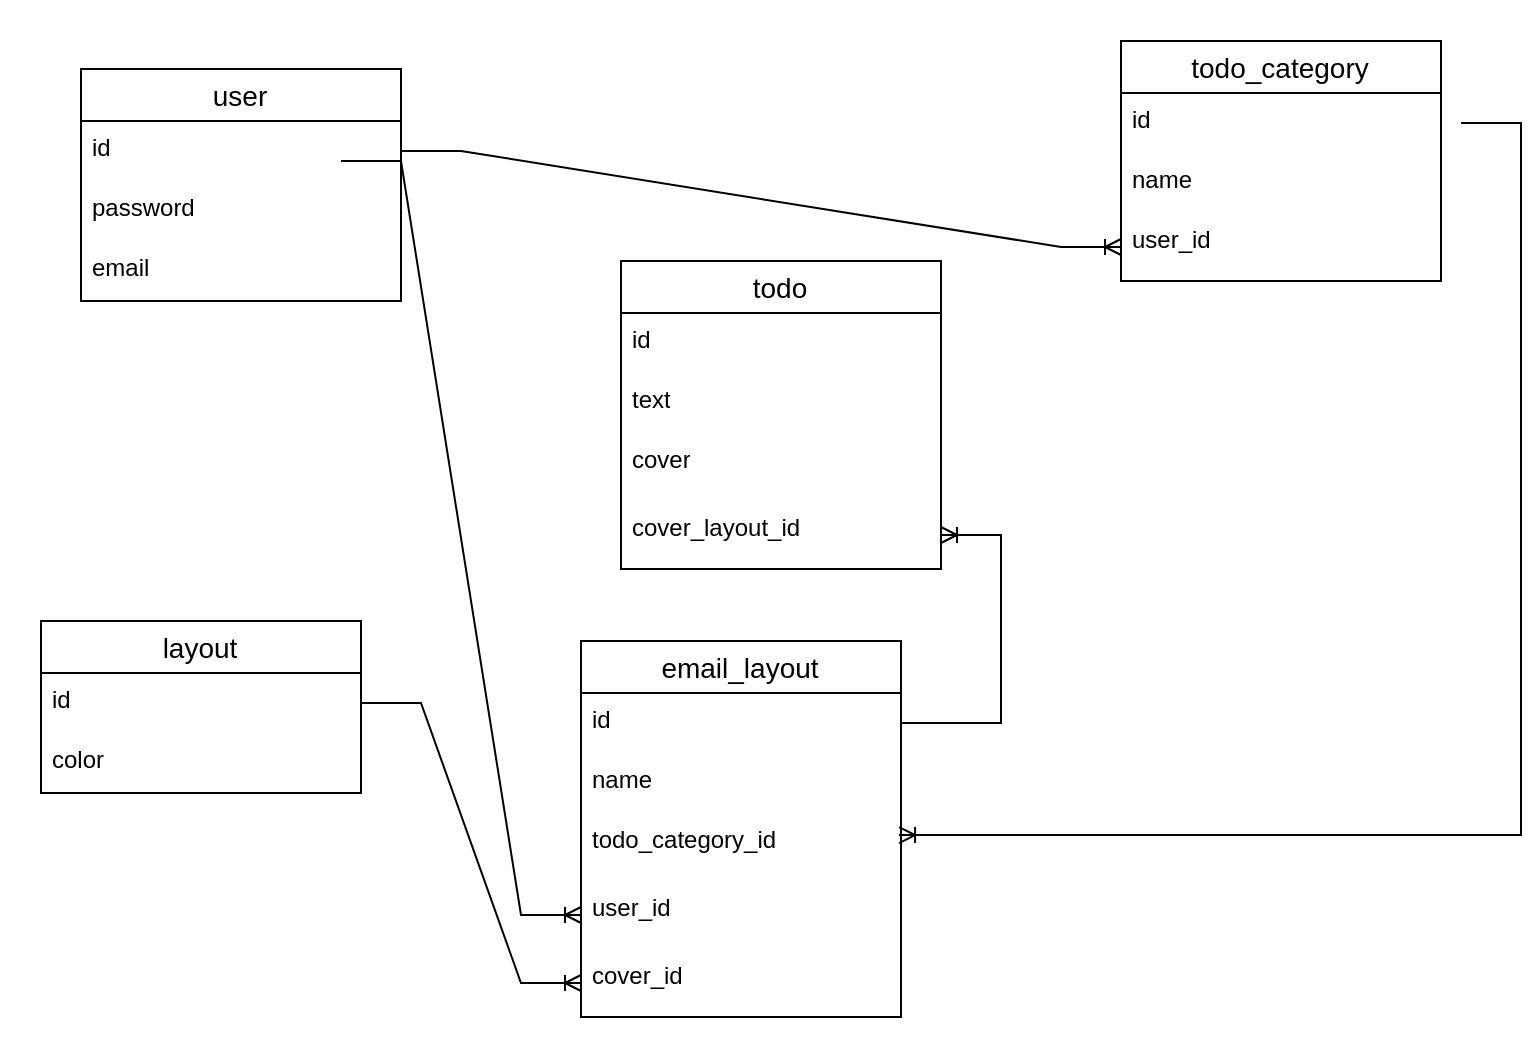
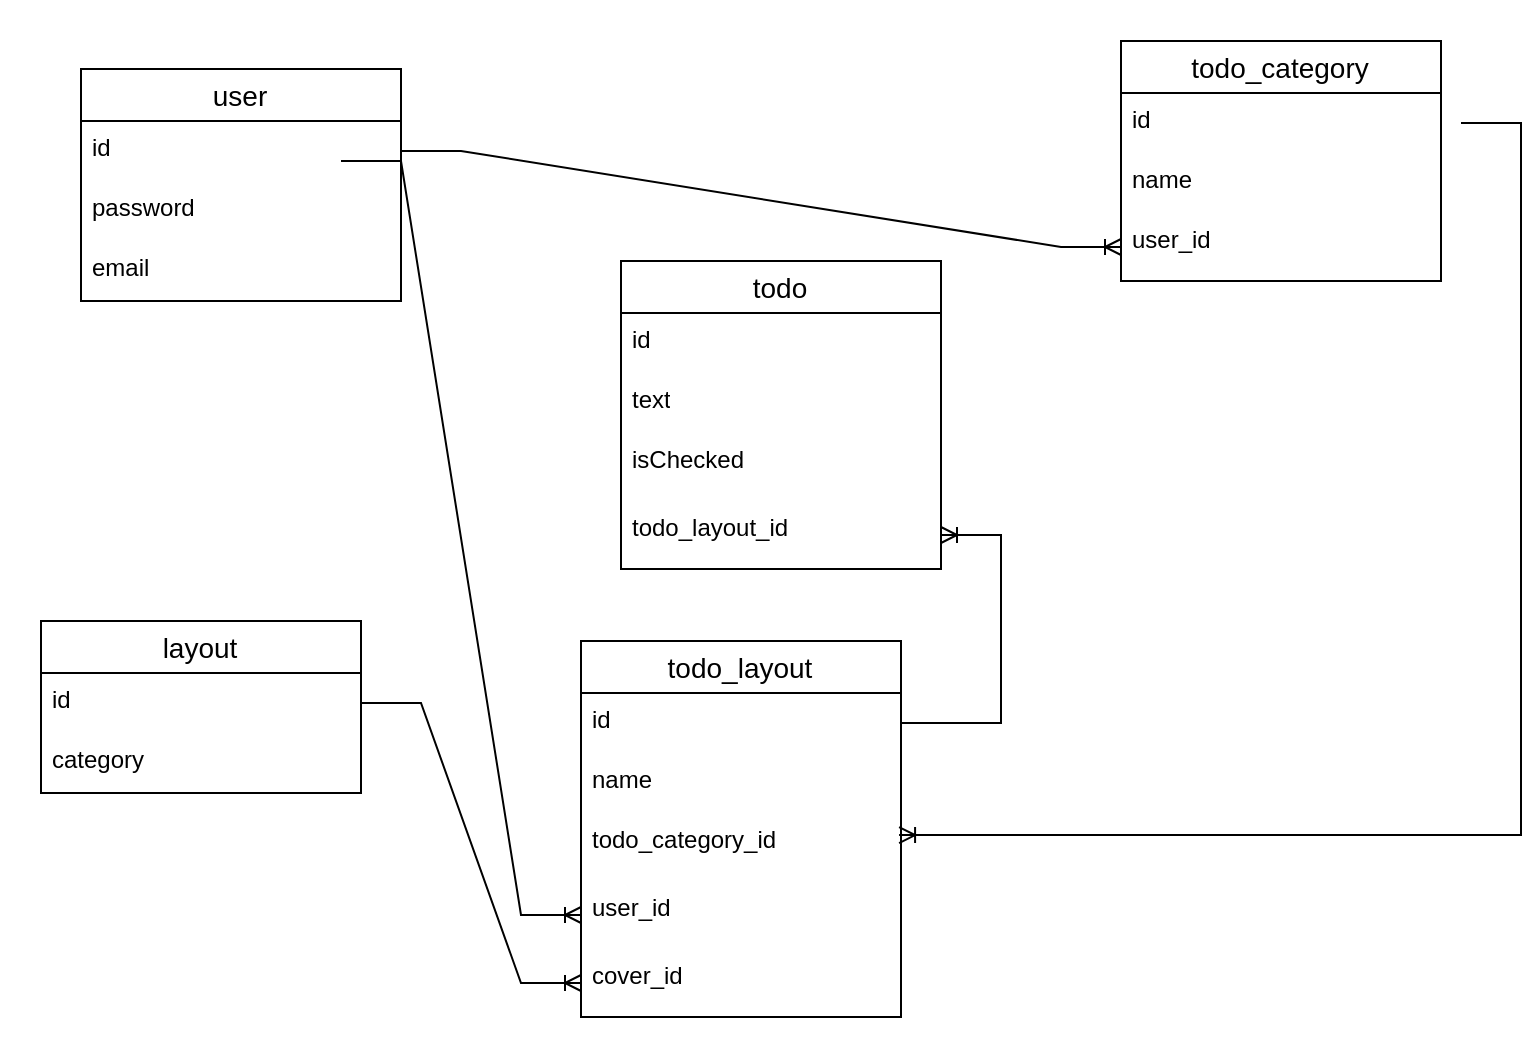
node "cover": label "cover" -> "isChecked"
node "cover_layout_id": label "cover_layout_id" -> "todo_layout_id"
node "email_layout": label "email_layout" -> "todo_layout"
node "color": label "color" -> "category"
